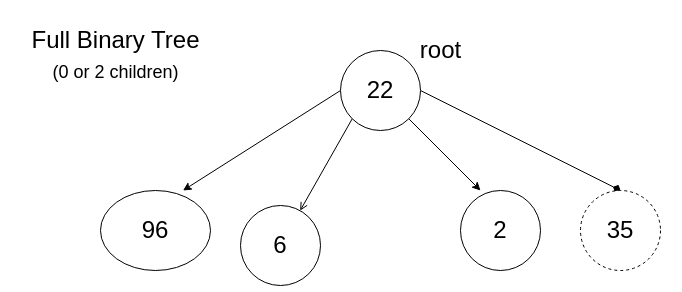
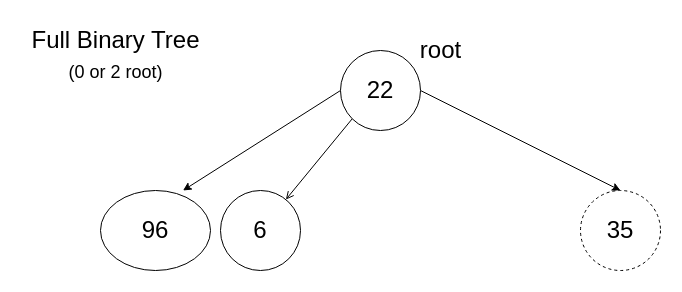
node "(0 or 2 children)": label "(0 or 2 children)" -> "(0 or 2 root)"
edge "22" -> "2": removed
edge "22" -> "35": arrowhead diamond -> classic
node "2": removed
node "6": moved (281, 246) -> (261, 231)
